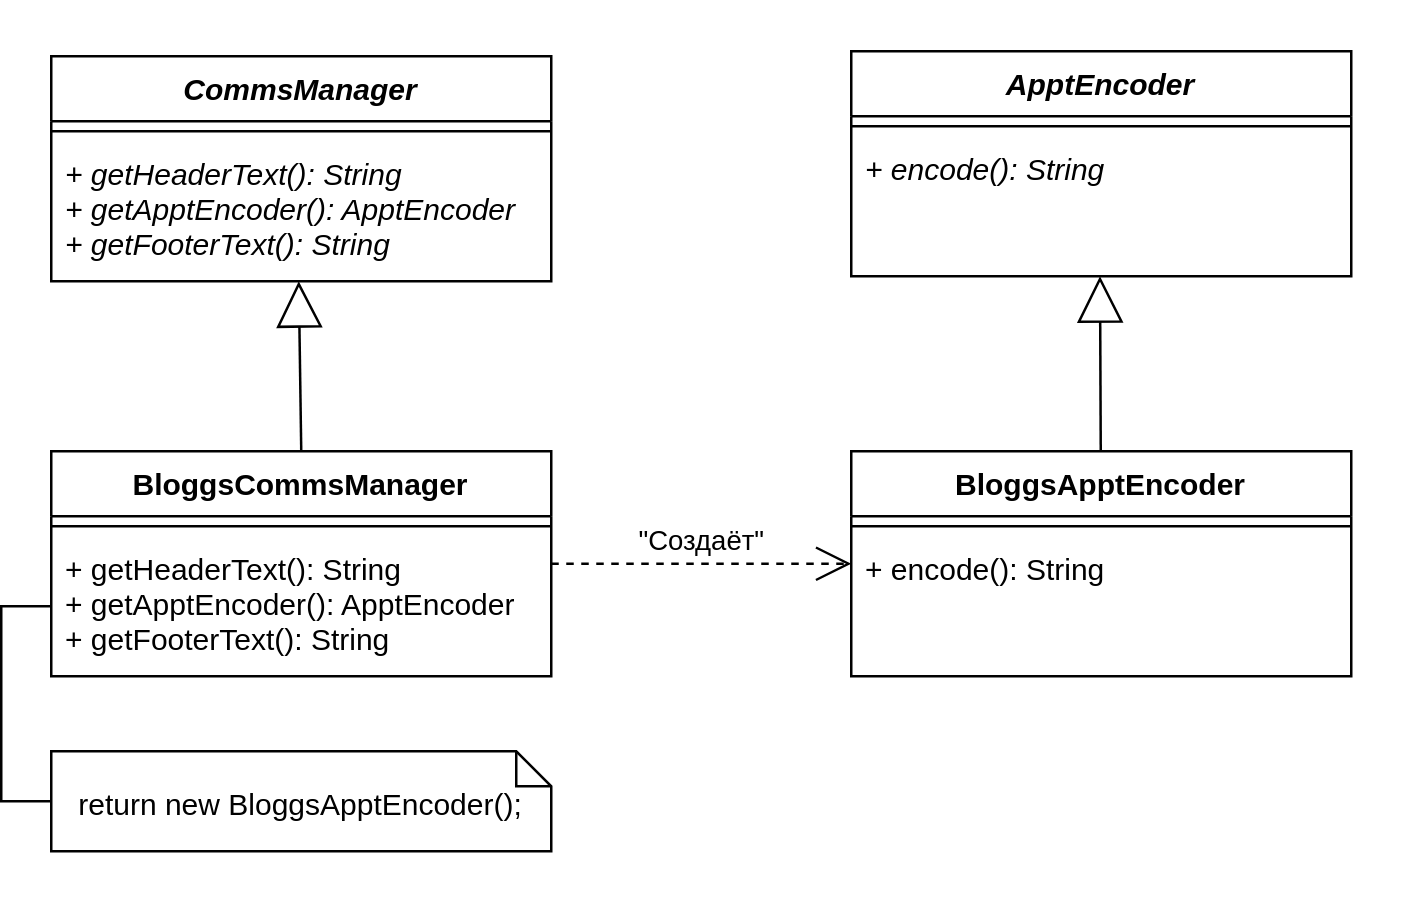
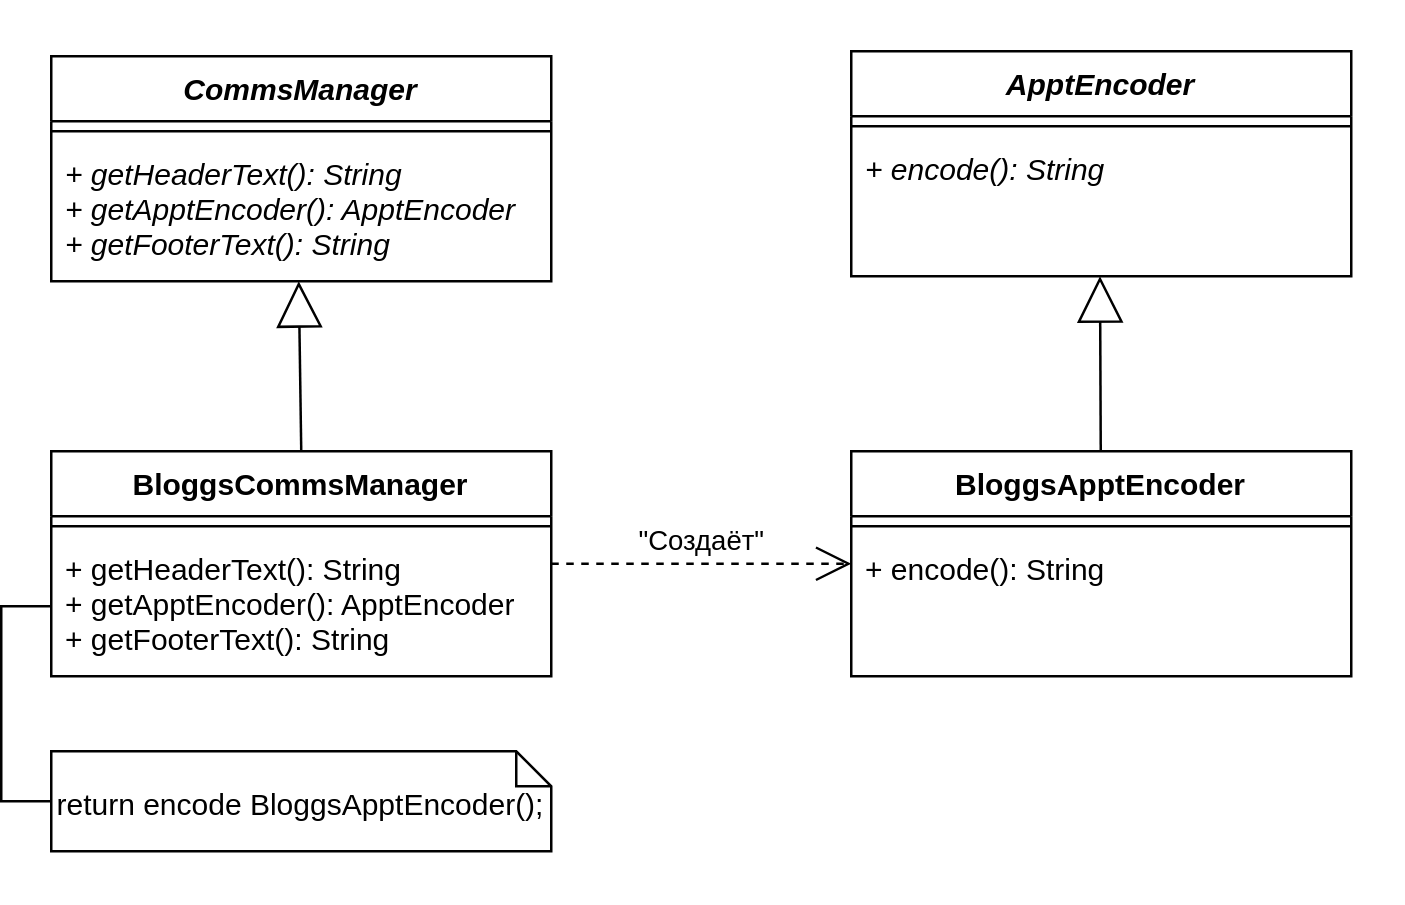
node "return new BloggsApptEncoder();": label "return new BloggsApptEncoder();" -> "return encode BloggsApptEncoder();"
